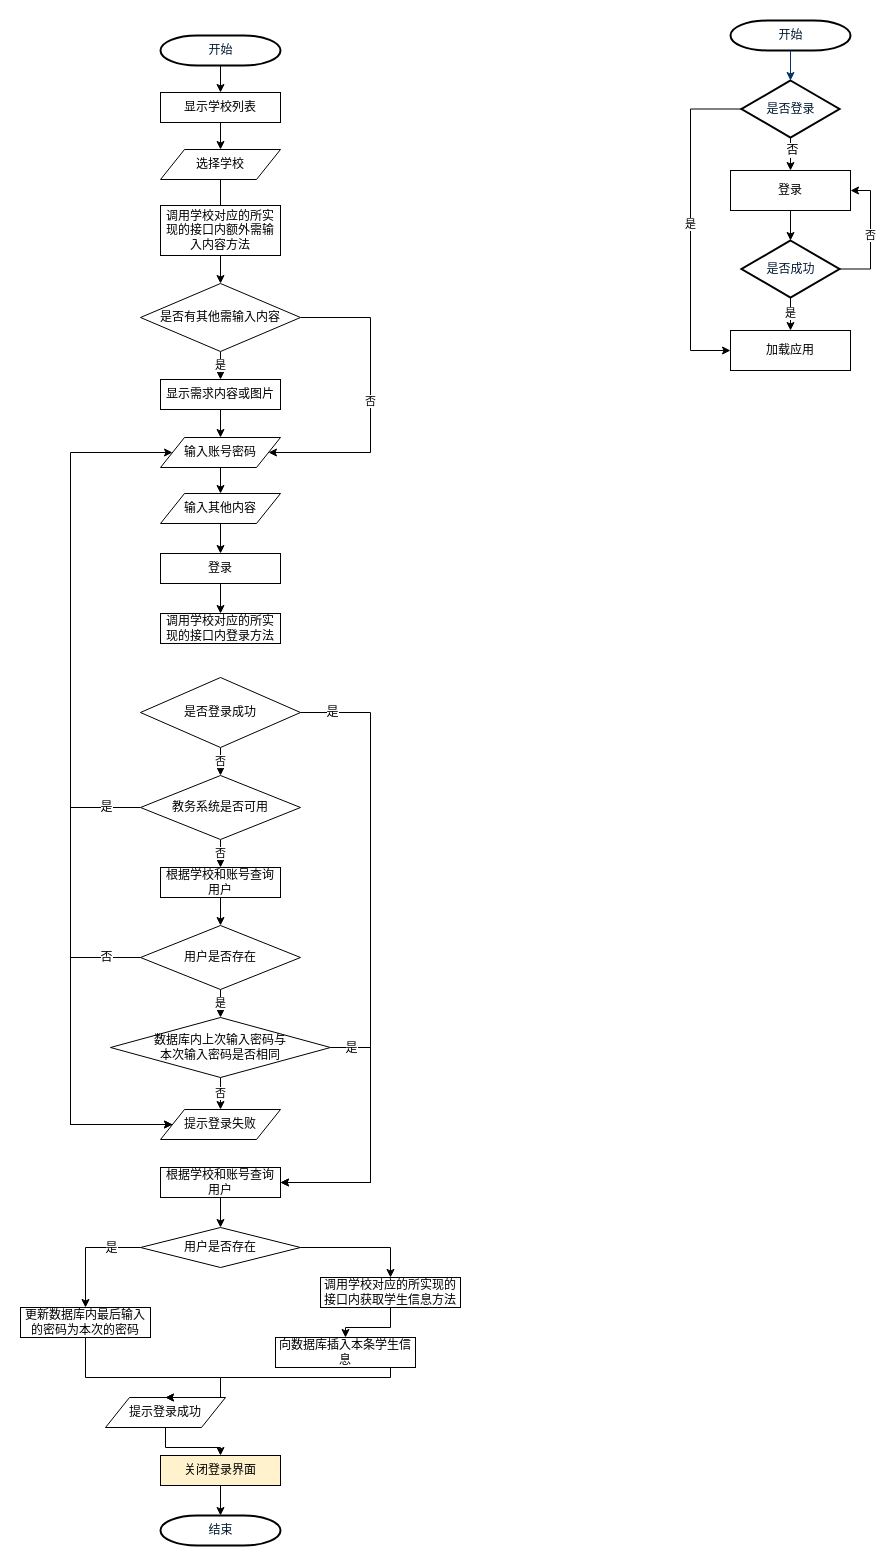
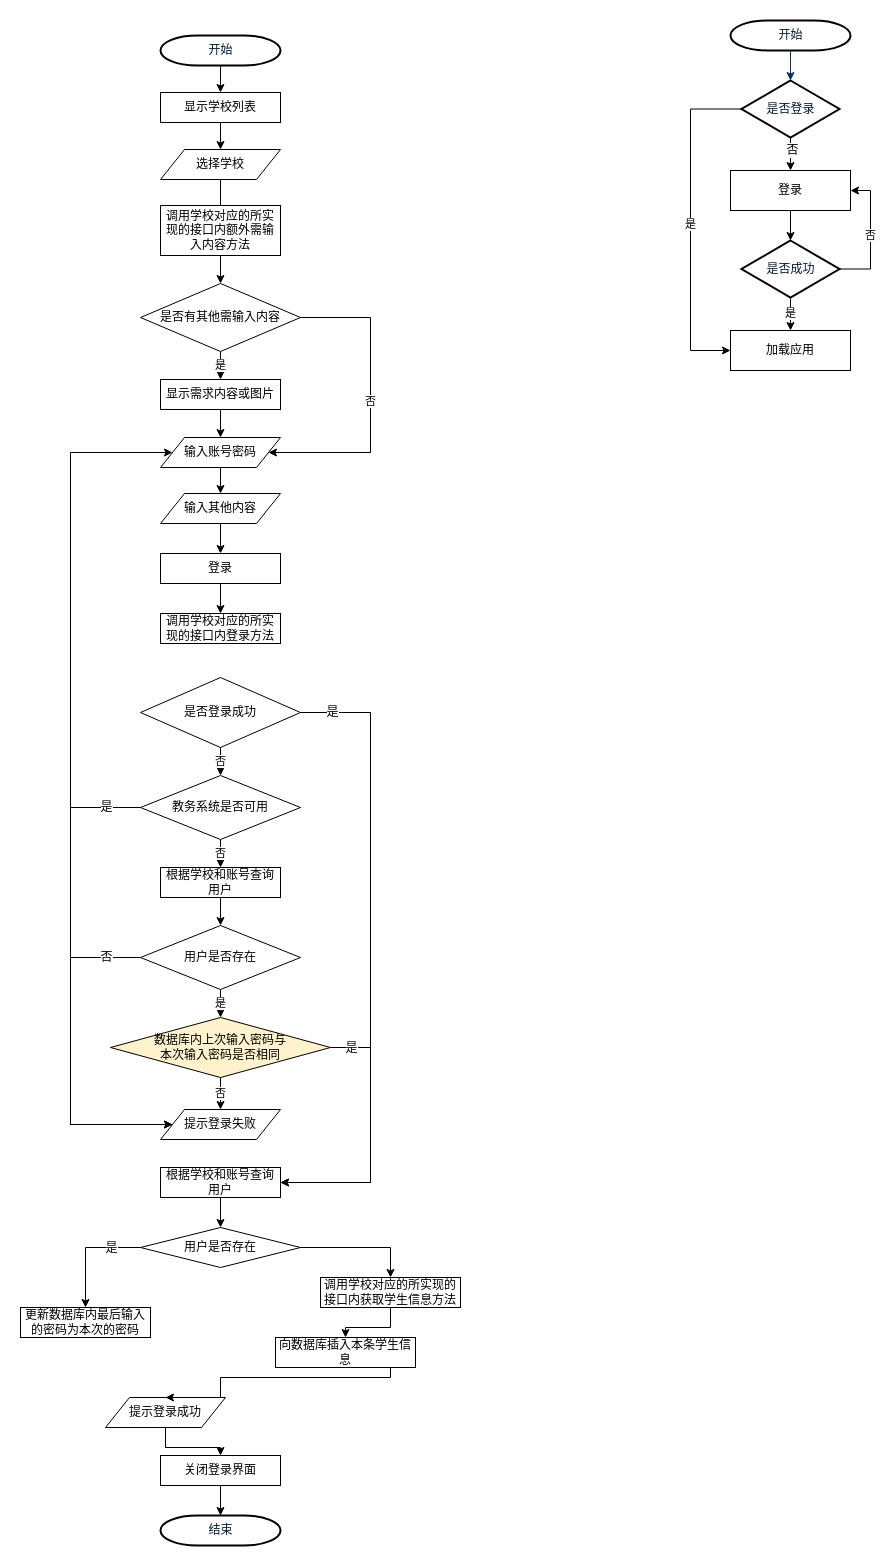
node "数据库内上次输入密码与 本次输入密码是否相同": fillcolor #ffffff -> #fff2cc
edge "更新数据库内最后输入的密码为本次的密码" -> "提示登录成功": removed
node "关闭登录界面": fillcolor #fff2cc -> #ffffff
